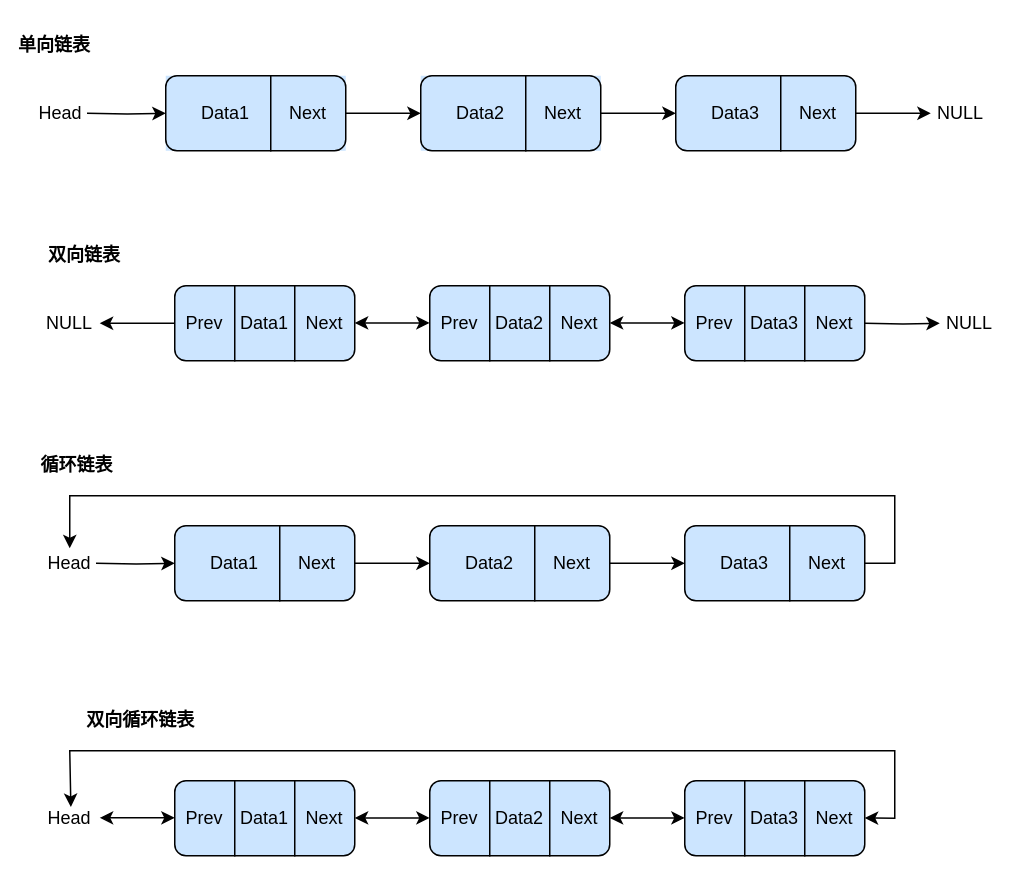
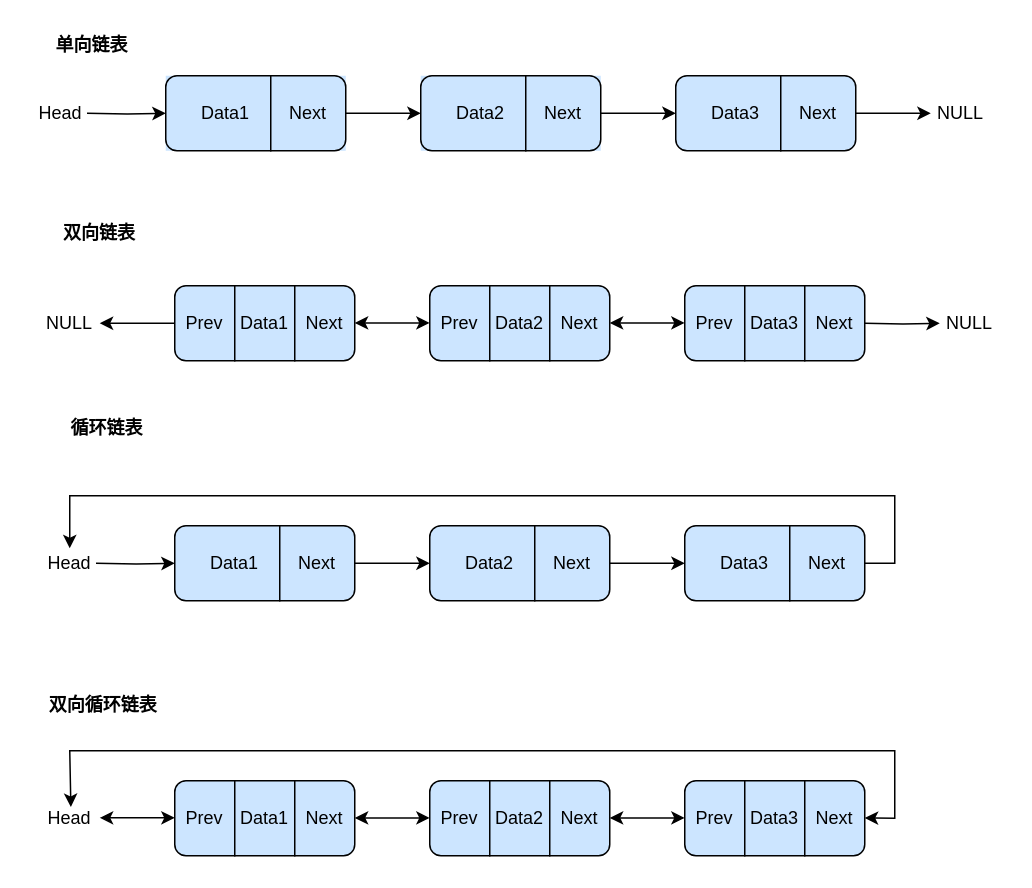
node "单向链表": moved (55, 46) -> (92, 46)
node "双向链表": moved (85, 256) -> (100, 233)
node "循环链表": moved (77, 466) -> (107, 428)
node "双向循环链表": moved (141, 721) -> (104, 706)
